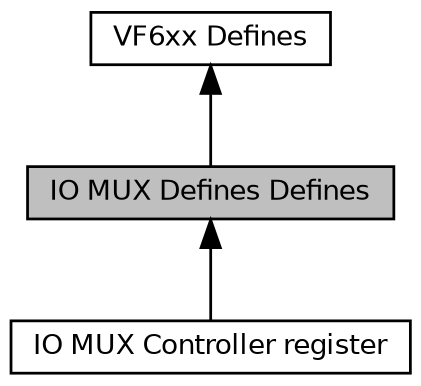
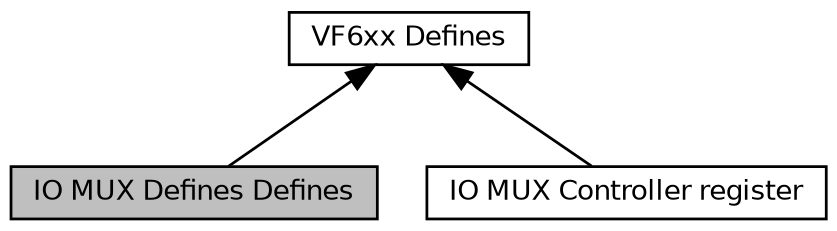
edge "IO MUX Controller register" -> "IO MUX Defines Defines": now "IO MUX Controller register" -> "VF6xx Defines"
